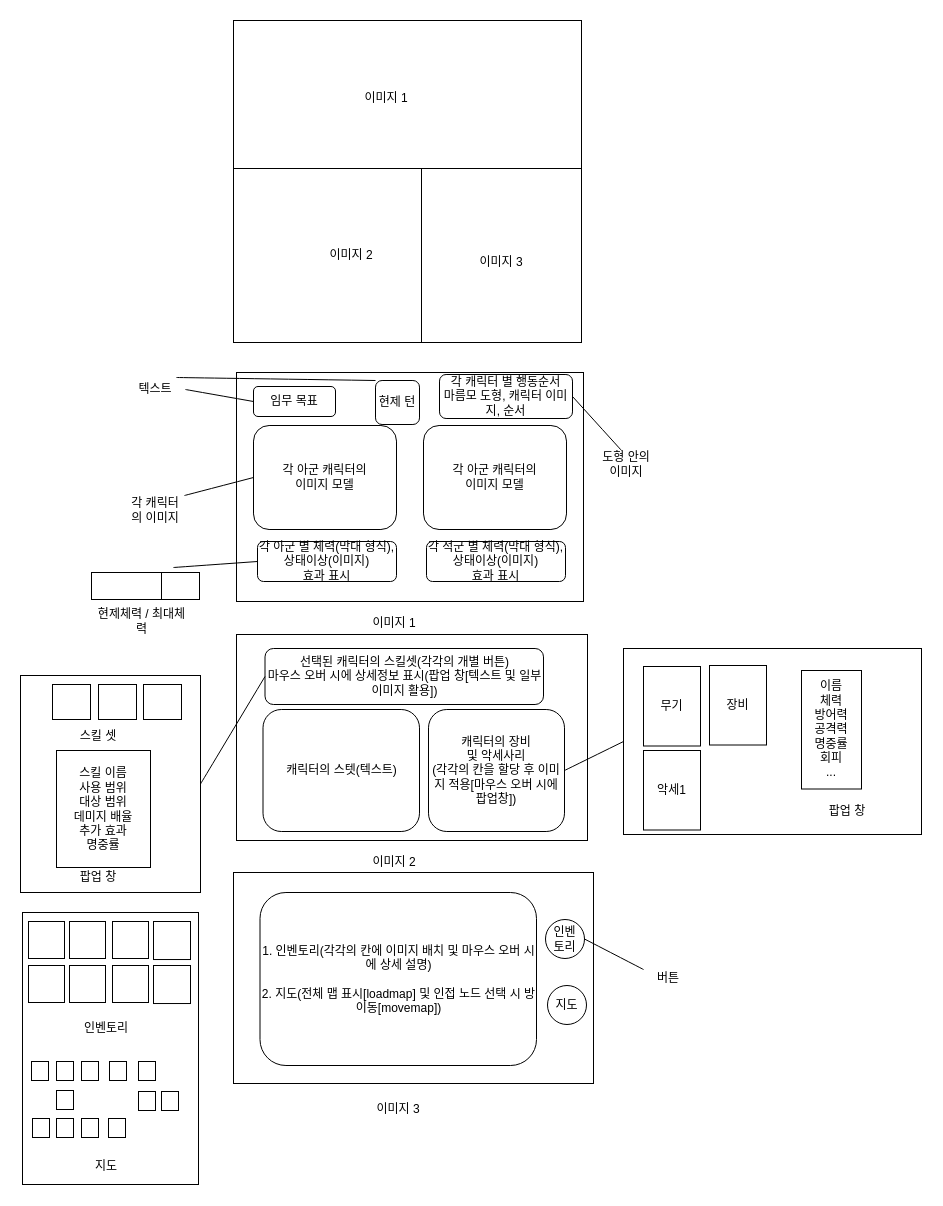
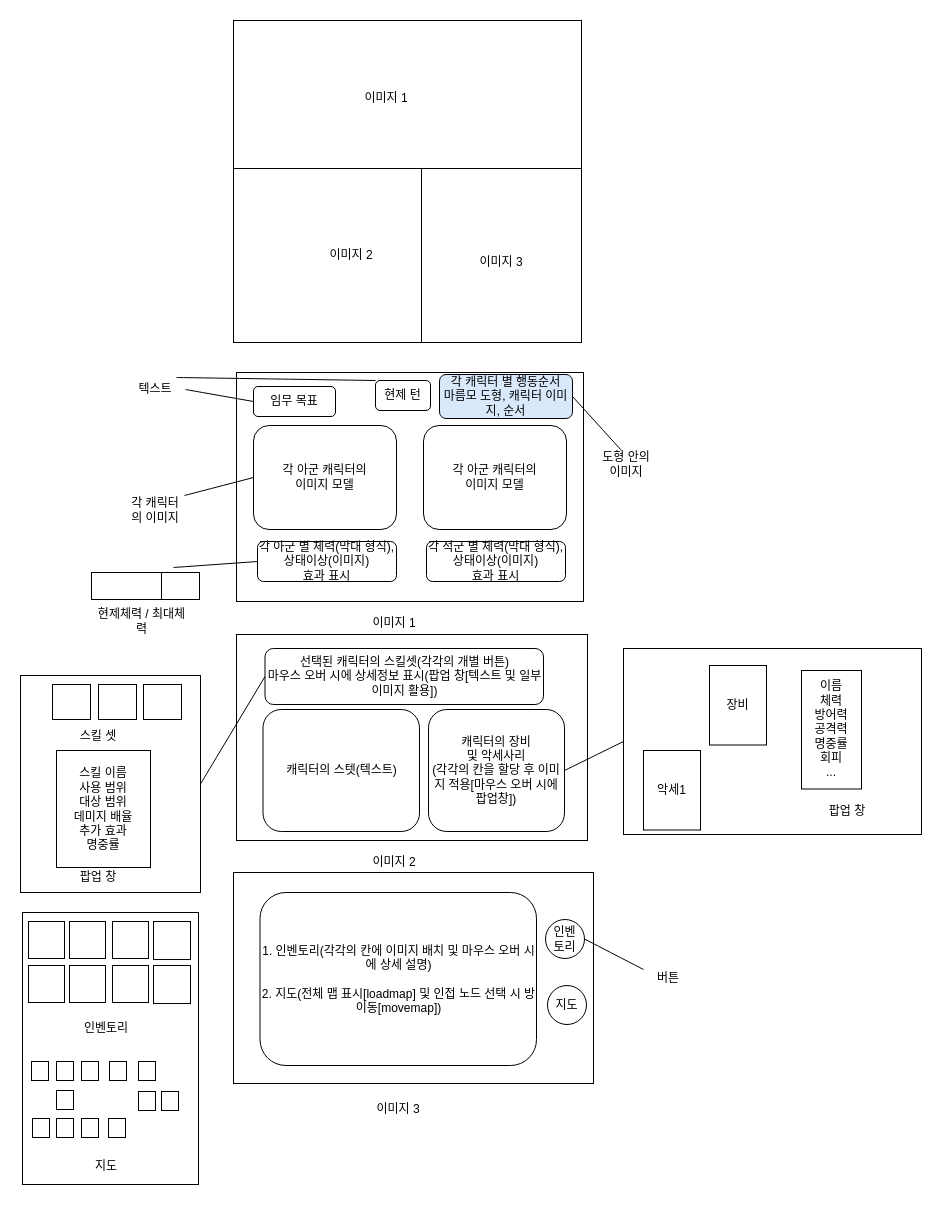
node "각 캐릭터 별 행동순서 마름모 도형, 캐릭터 이미지, 순서": fillcolor #ffffff -> #dae8fc
node "현제 턴": size 44x44 -> 55x30
node "무기": removed
